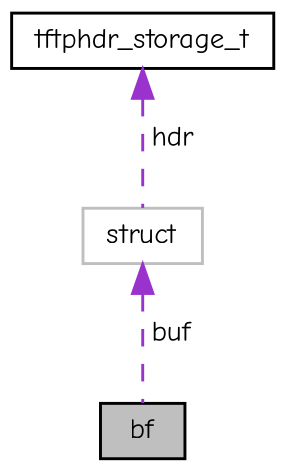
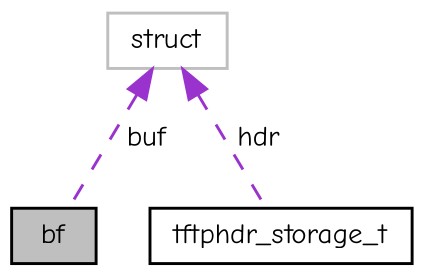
edge "struct" -> "tftphdr_storage_t": reversed
